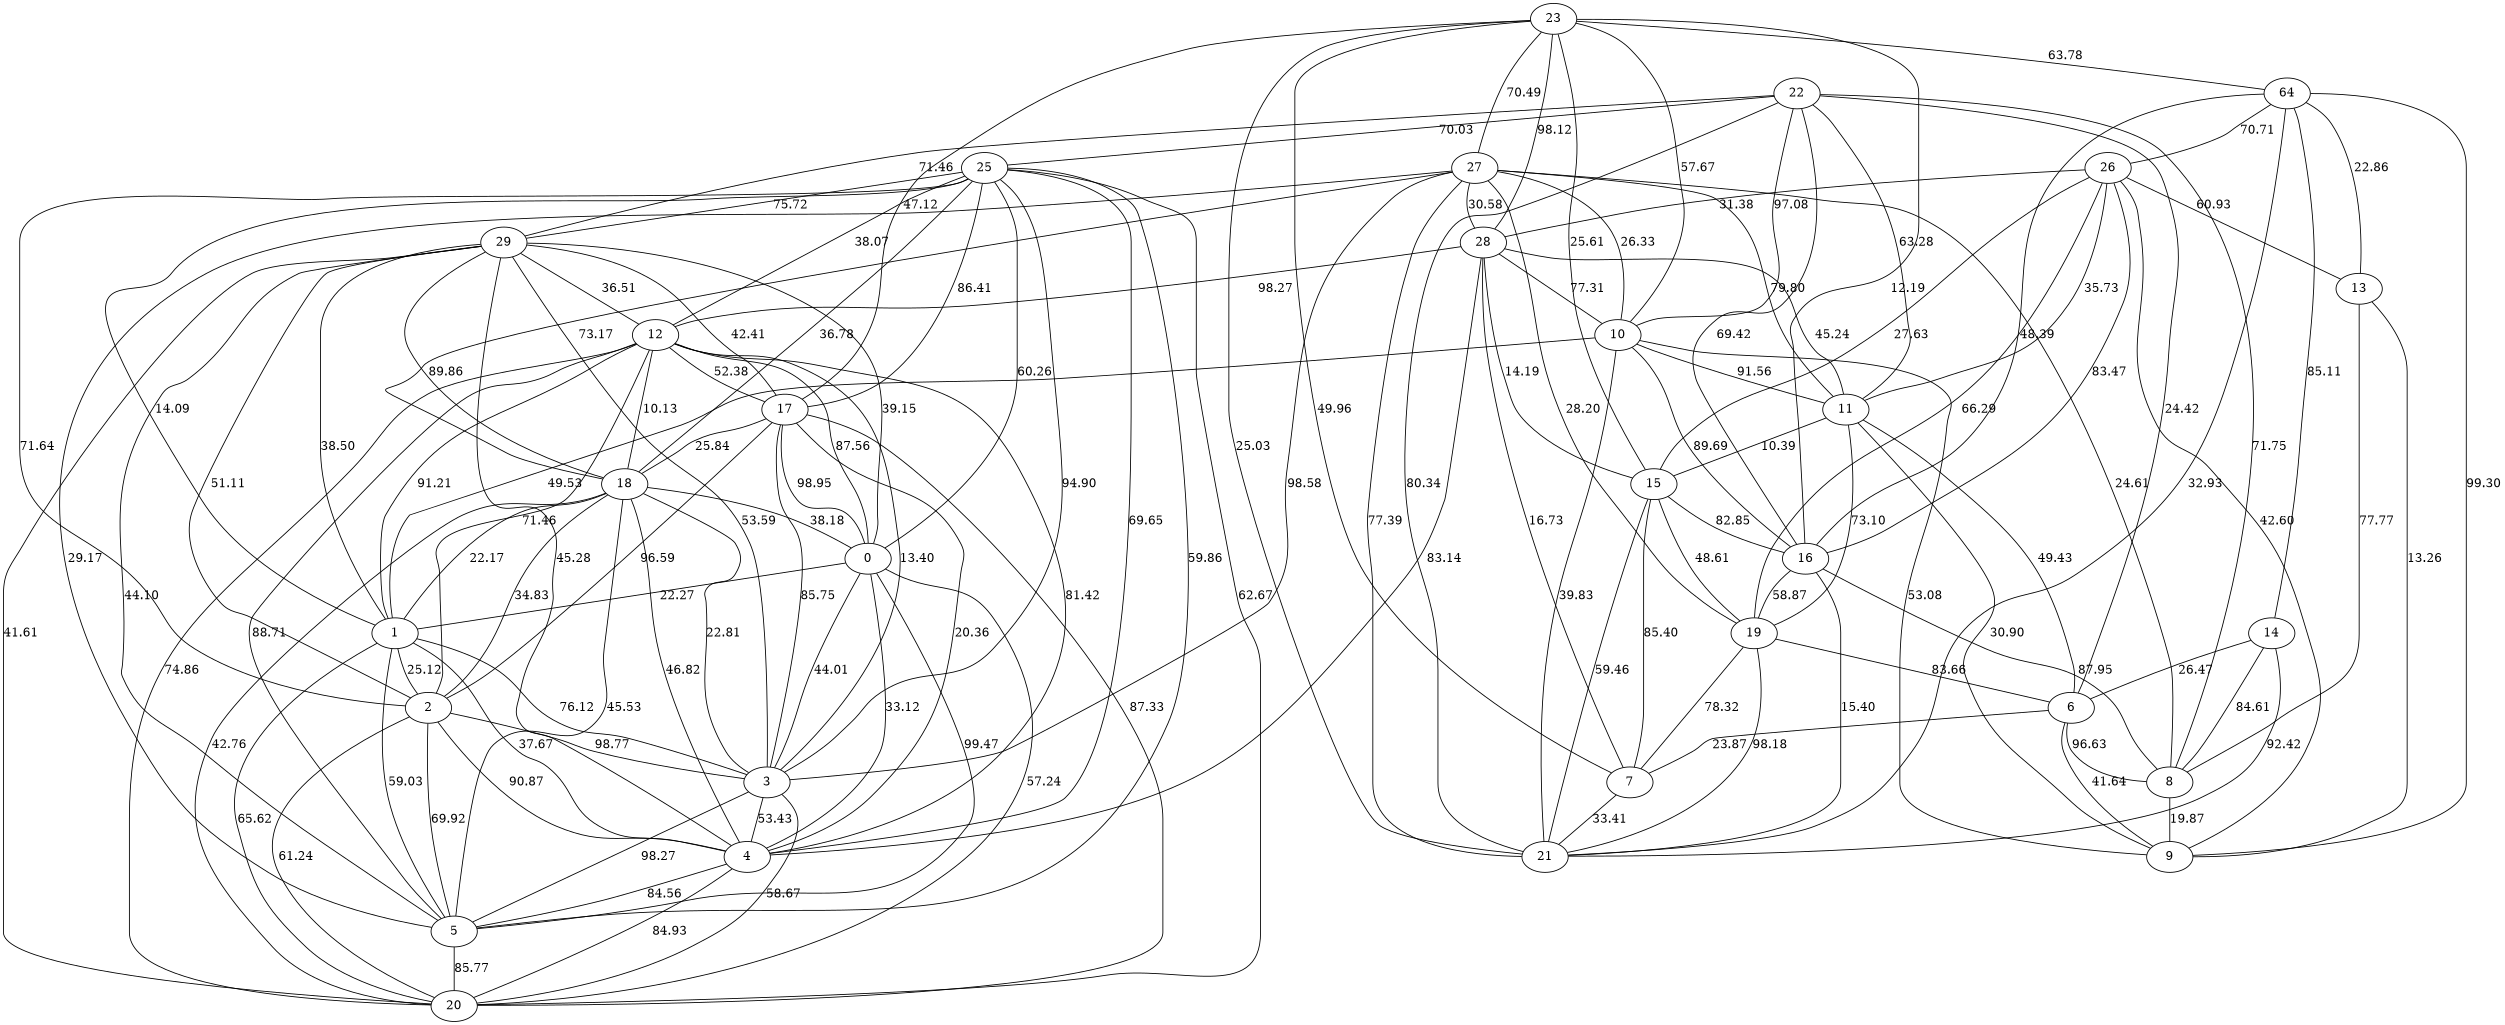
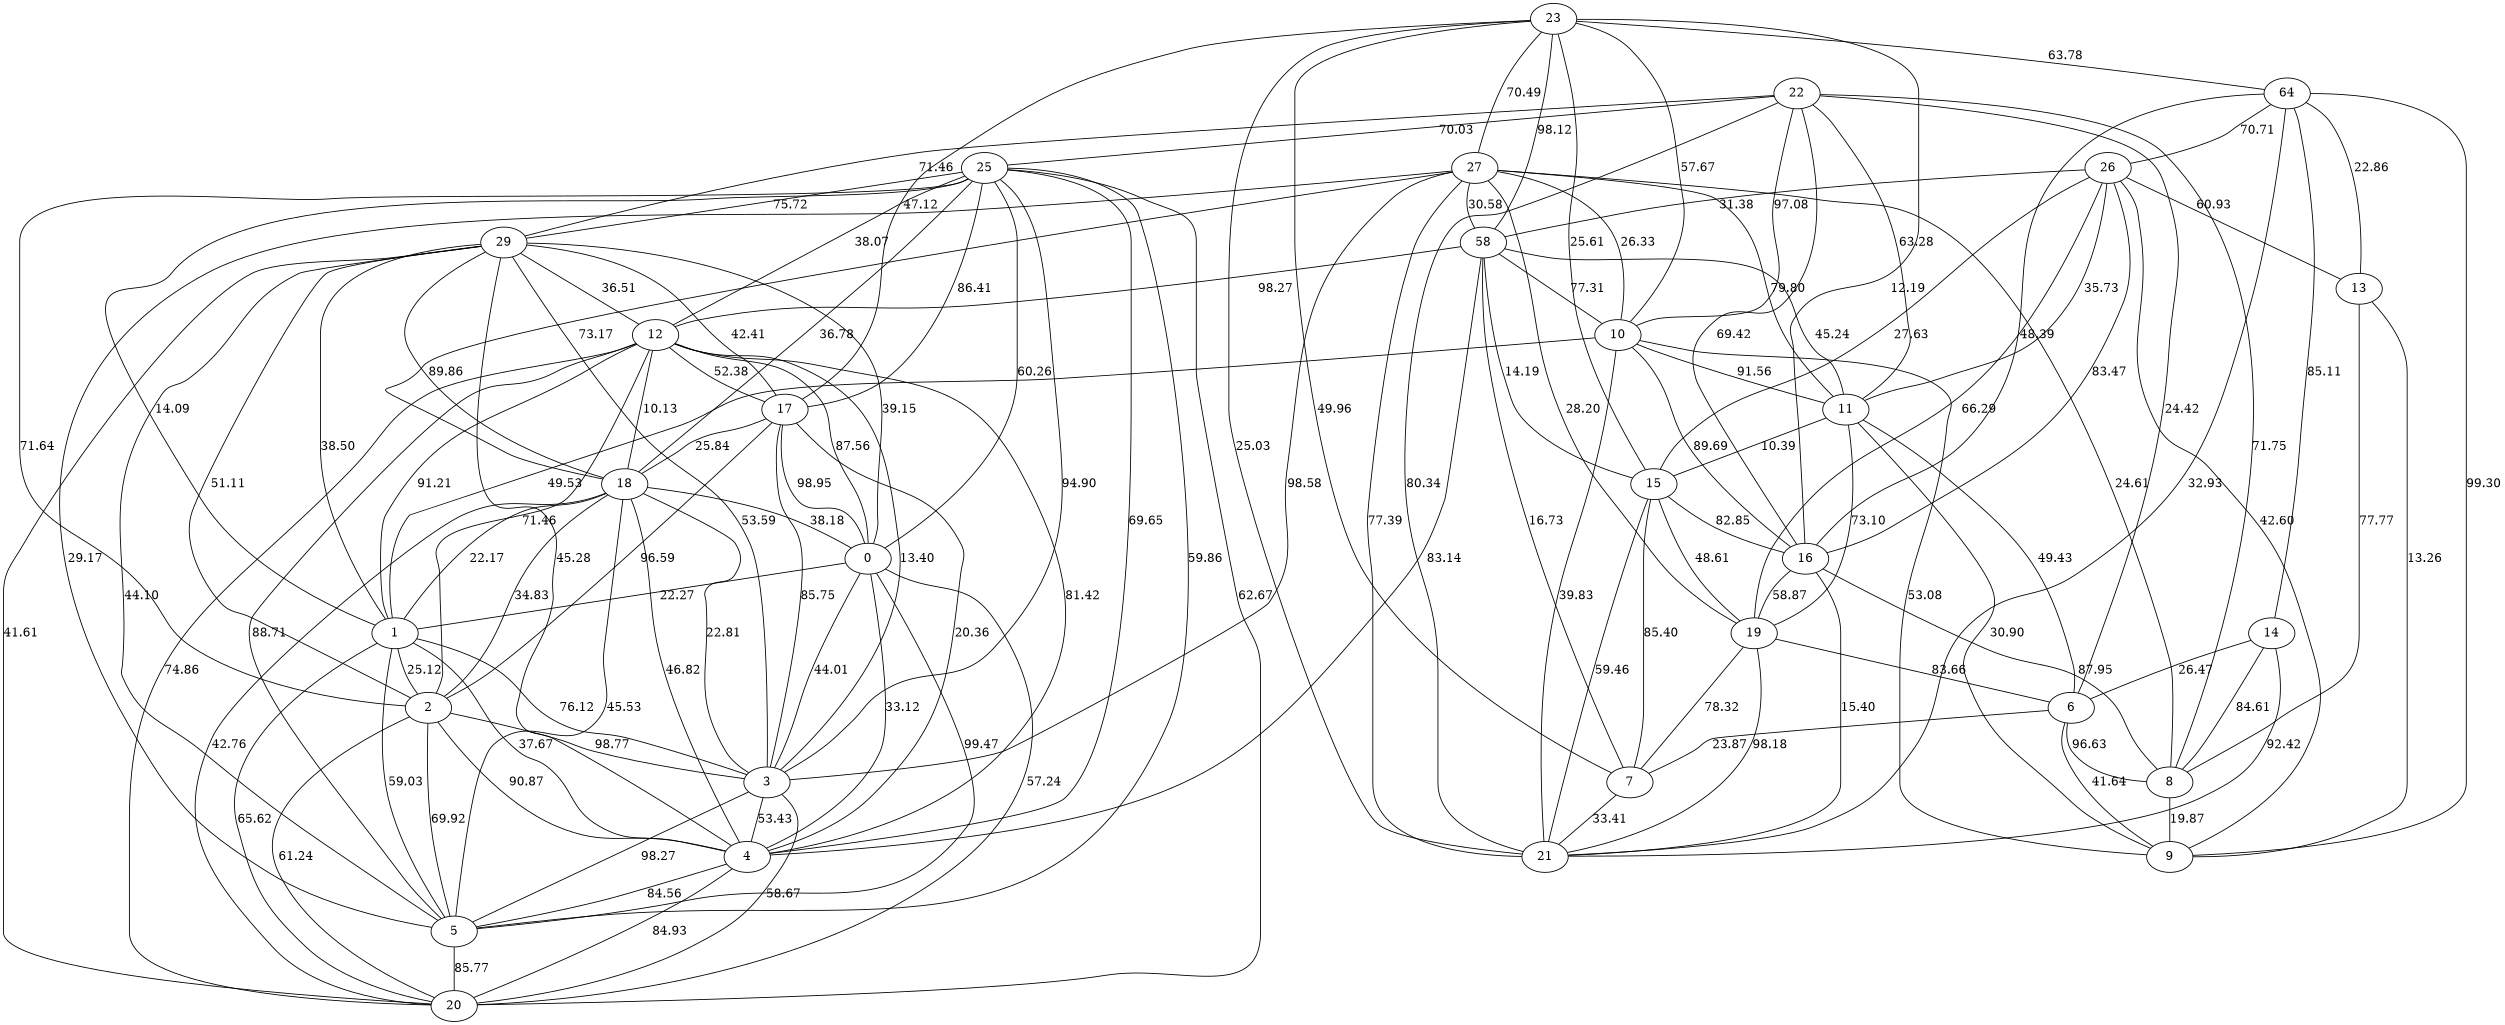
node "28": label "28" -> "58"
edge "17" -- "20": removed, label "87.33"
